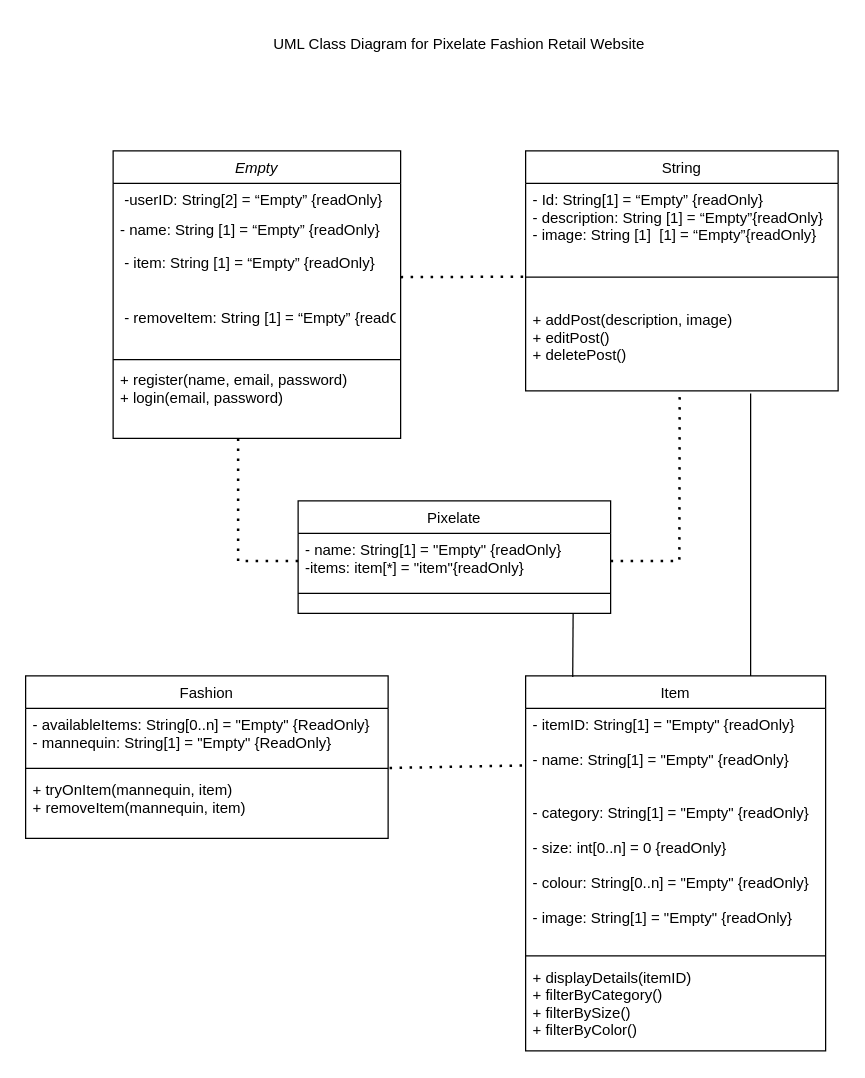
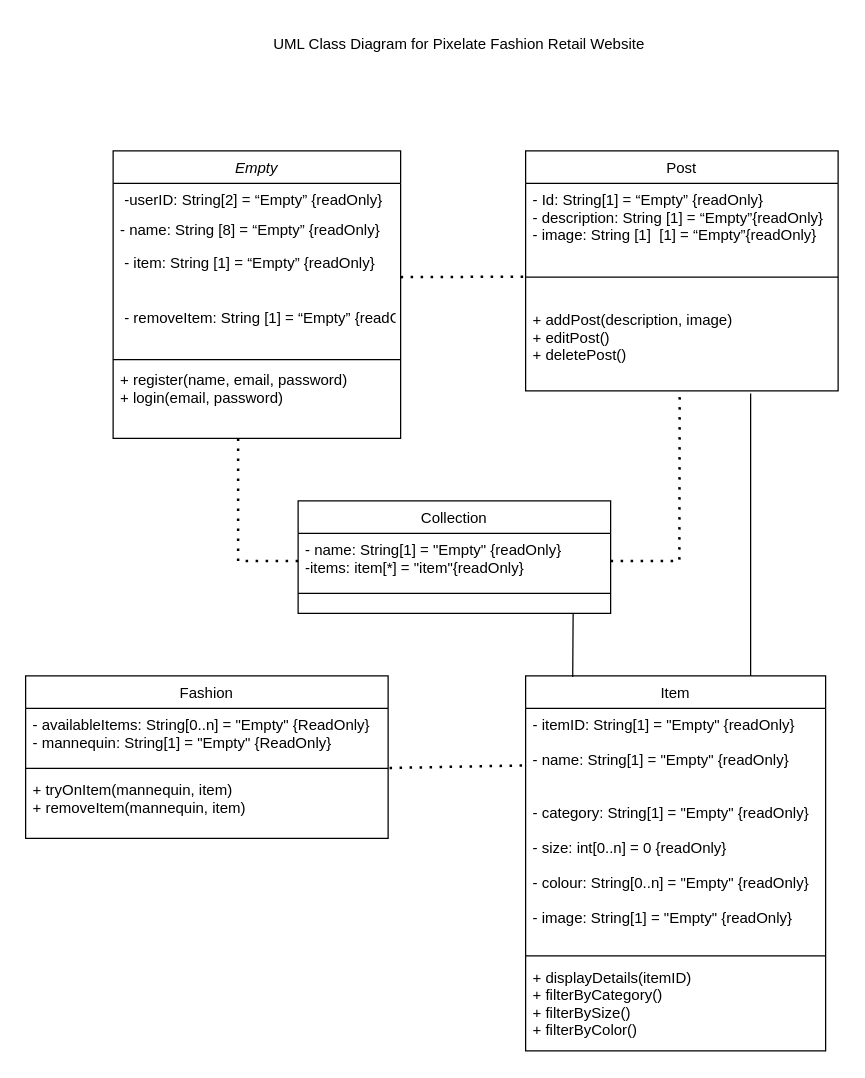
node "String": label "String" -> "Post"
node "- name: String [1] = “Empty” {readOnly}": label "- name: String [1] = “Empty” {readOnly}" -> "- name: String [8] = “Empty” {readOnly}"
node "Pixelate": label "Pixelate" -> "Collection"
